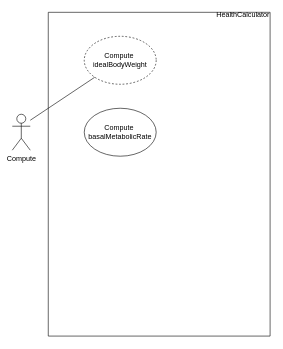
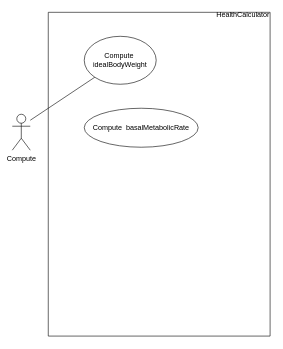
node "Compute idealBodyWeight": style dashed -> solid
node "Compute basalMetabolicRate": size 72x48 -> 114x39
